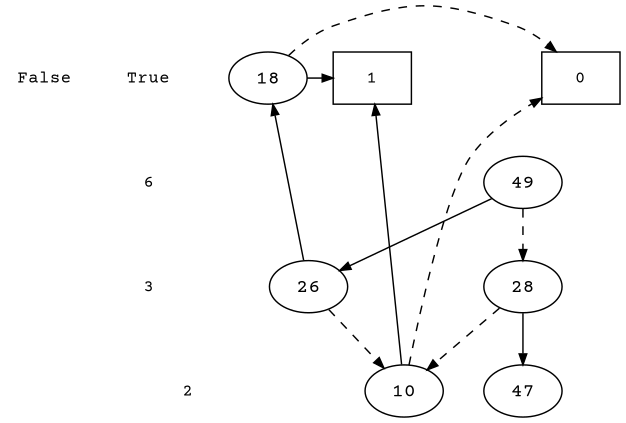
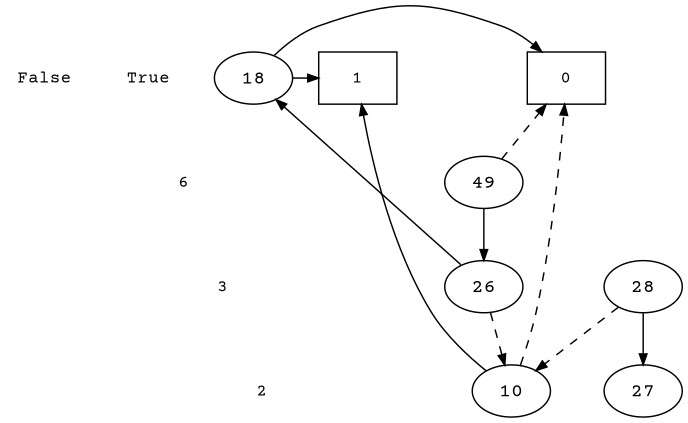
edge "18" -> "0": style dashed -> solid
edge "49" -> "28": now "49" -> "0"
node "47": label "47" -> "27"
